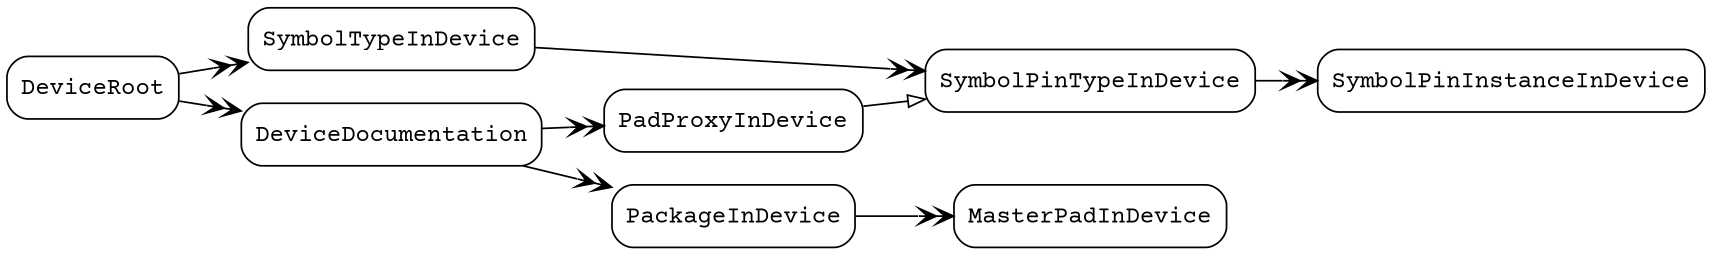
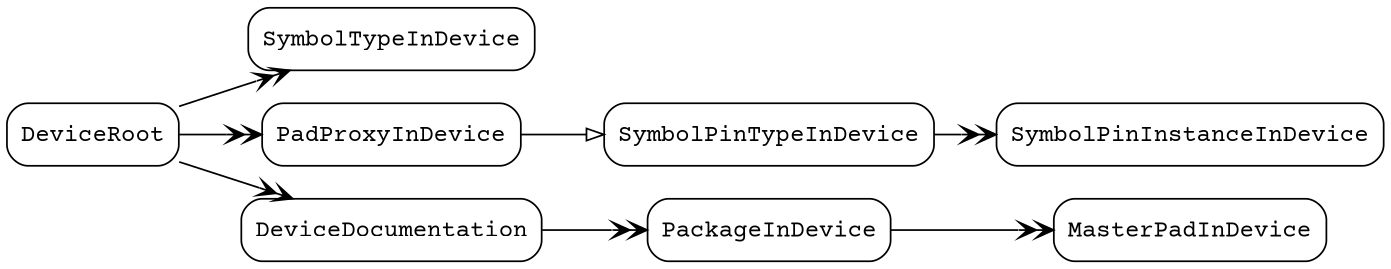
edge "SymbolTypeInDevice" -- "SymbolPinTypeInDevice": removed
edge "PadProxyInDevice" -- "DeviceDocumentation": now "PadProxyInDevice" -- "DeviceRoot"
